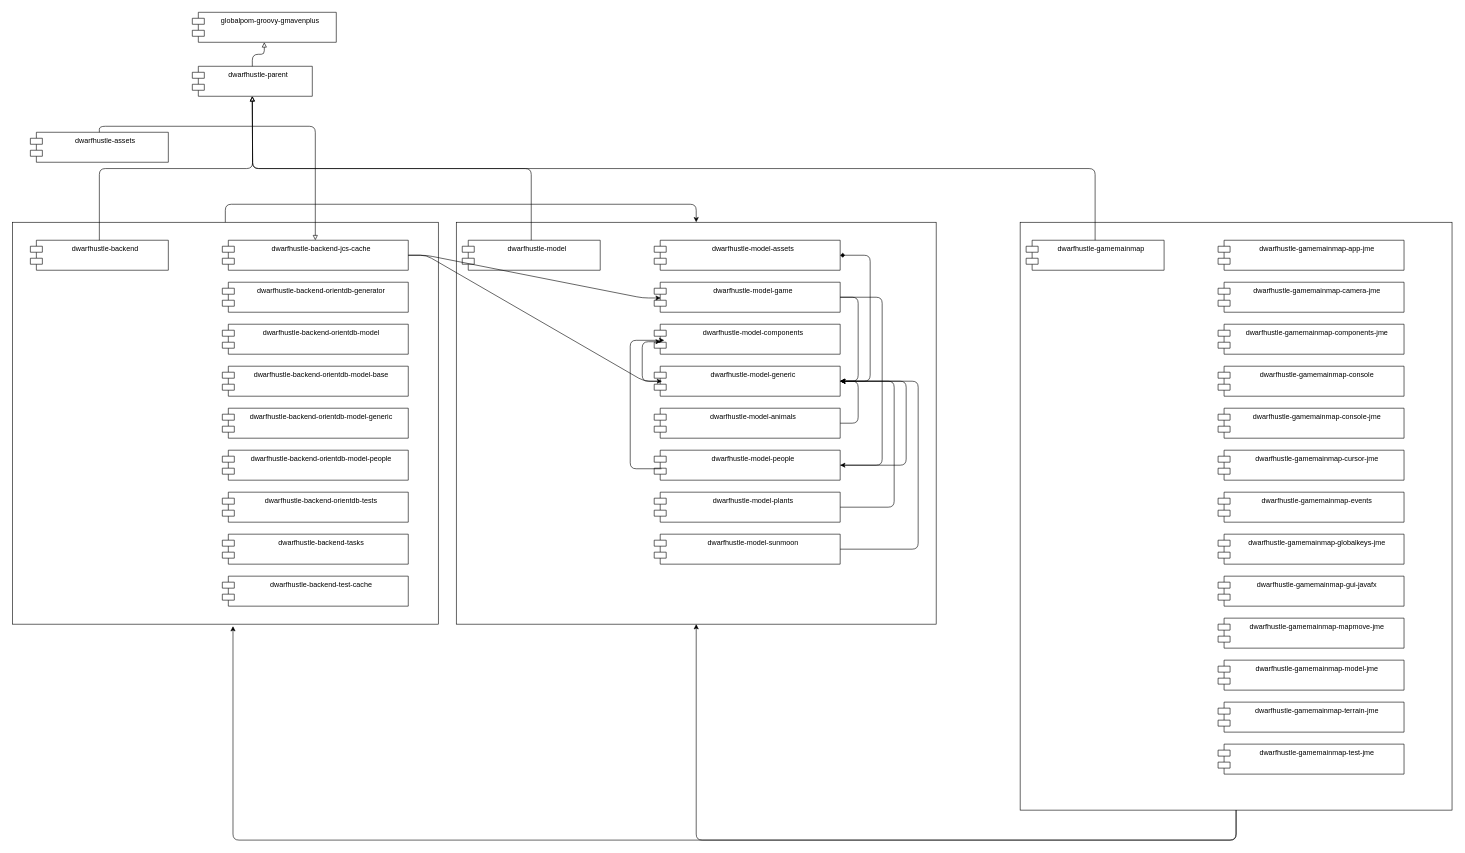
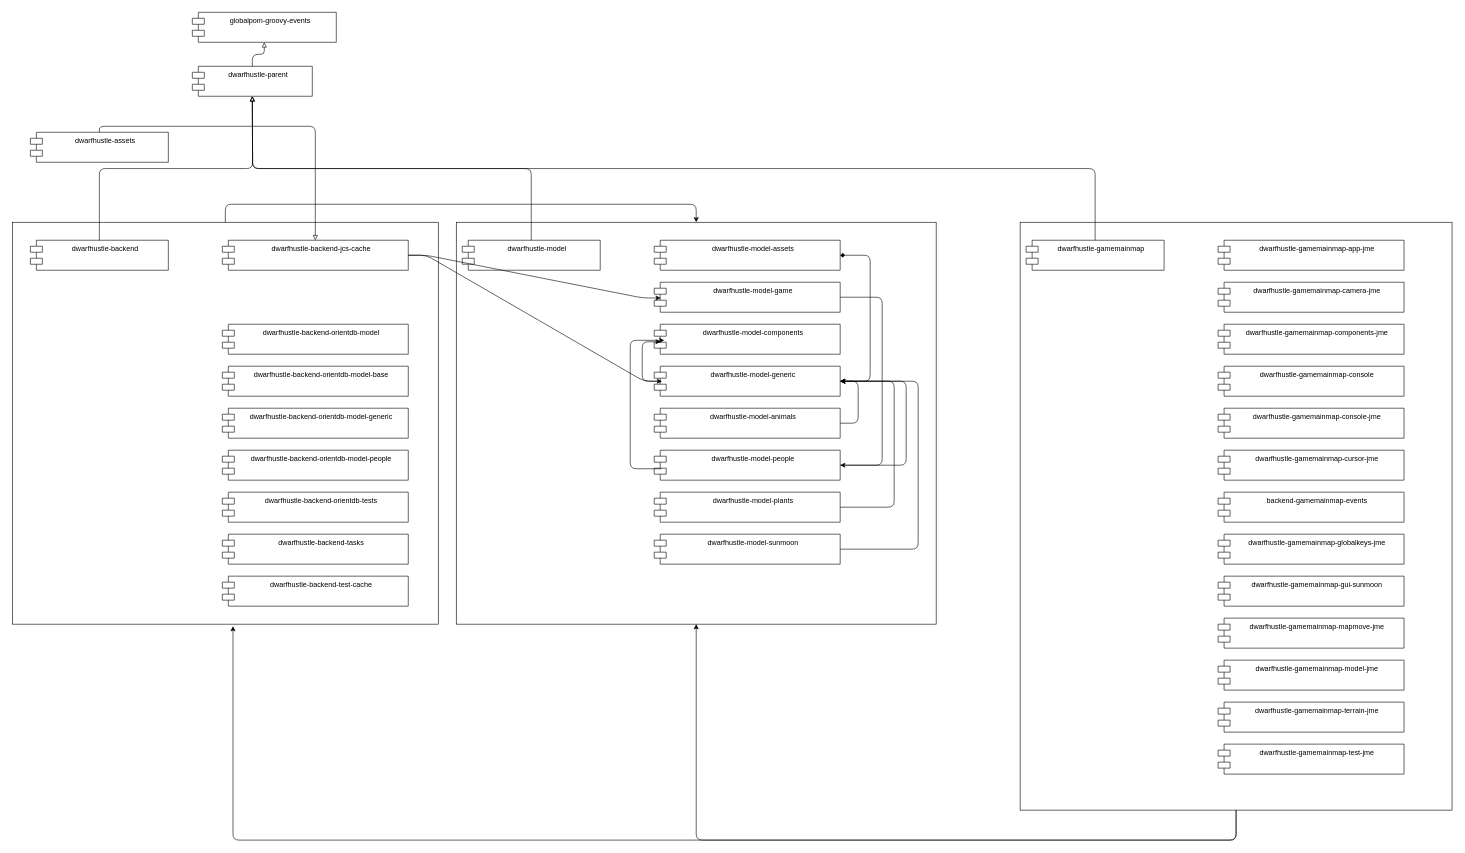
node "globalpom-groovy-gmavenplus": label "globalpom-groovy-gmavenplus" -> "globalpom-groovy-events"
node "dwarfhustle-backend-orientdb-generator": removed
edge "dwarfhustle-model-game" -> "dwarfhustle-model-generic": removed
node "dwarfhustle-gamemainmap-events": label "dwarfhustle-gamemainmap-events" -> "backend-gamemainmap-events"
node "dwarfhustle-gamemainmap-gui-javafx": label "dwarfhustle-gamemainmap-gui-javafx" -> "dwarfhustle-gamemainmap-gui-sunmoon"
